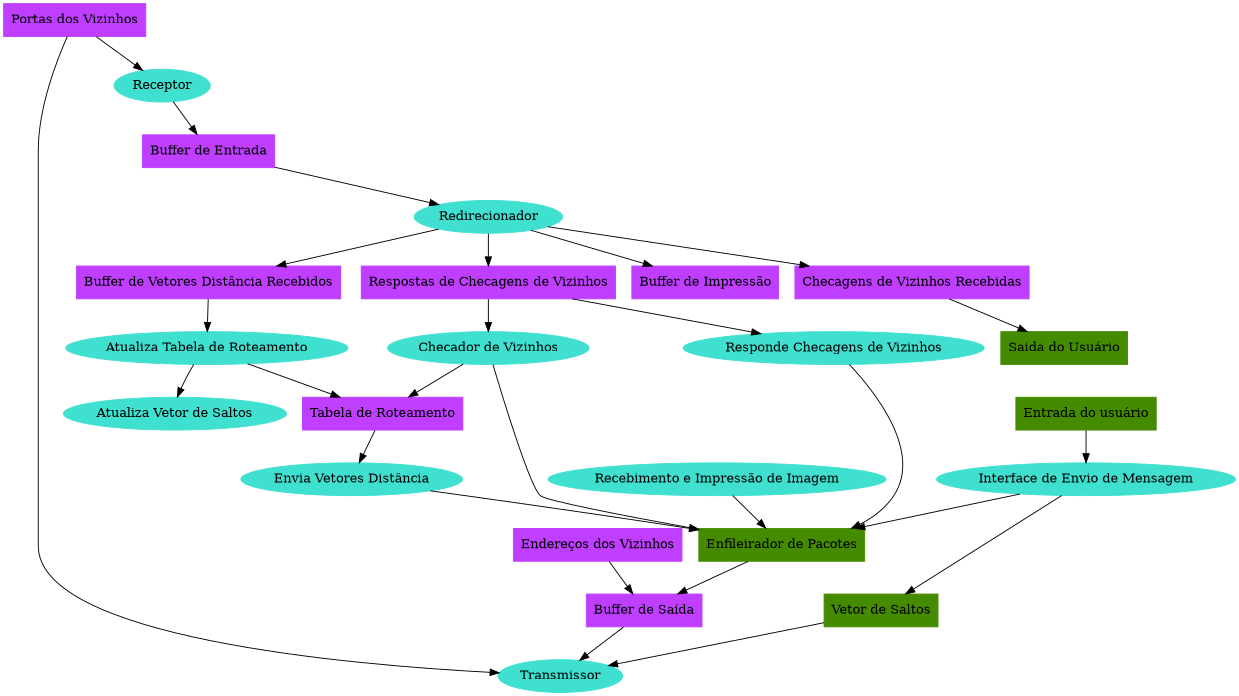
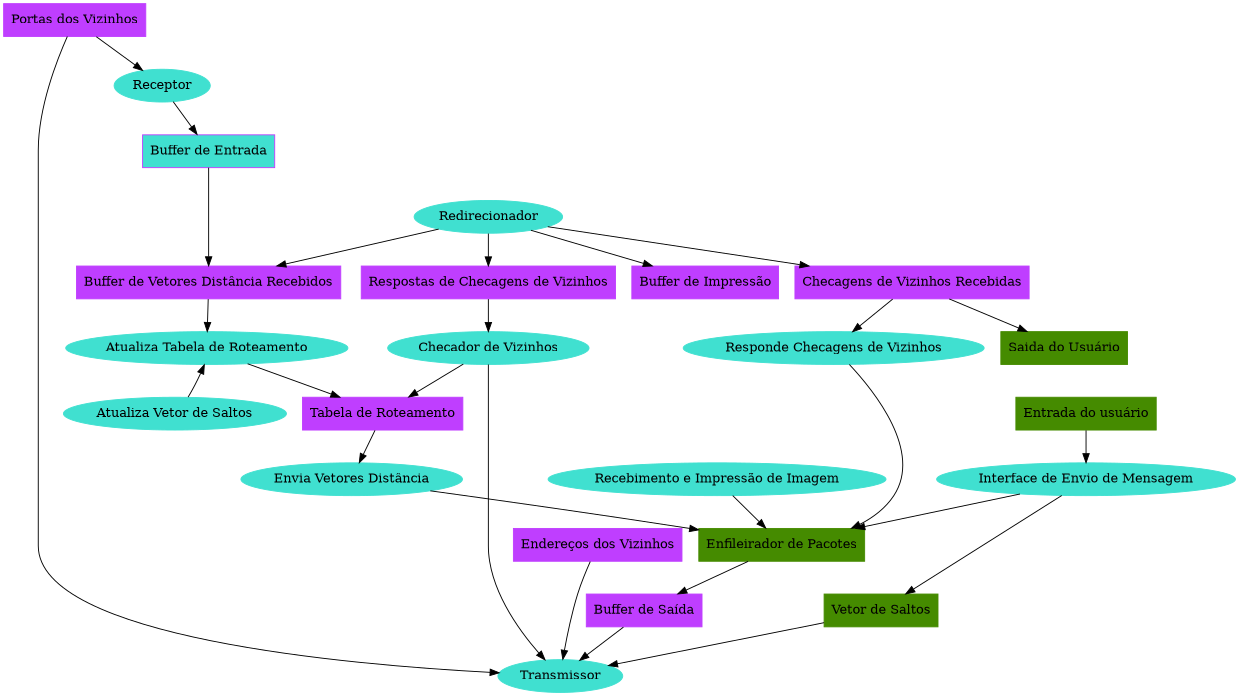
node "Buffer de Entrada": fillcolor darkorchid1 -> Turquoise
edge "Buffer de Entrada" -> "Redirecionador": now "Buffer de Entrada" -> "Buffer de Vetores Distância Recebidos"
edge "Respostas de Checagens de Vizinhos" -> "Responde Checagens de Vizinhos": now "Checagens de Vizinhos Recebidas" -> "Responde Checagens de Vizinhos"
edge "Atualiza Tabela de Roteamento" -> "Atualiza Vetor de Saltos": reversed
edge "Checador de Vizinhos" -> "Enfileirador de Pacotes": now "Checador de Vizinhos" -> "Transmissor"
edge "Endereços dos Vizinhos" -> "Buffer de Saída": now "Endereços dos Vizinhos" -> "Transmissor"
